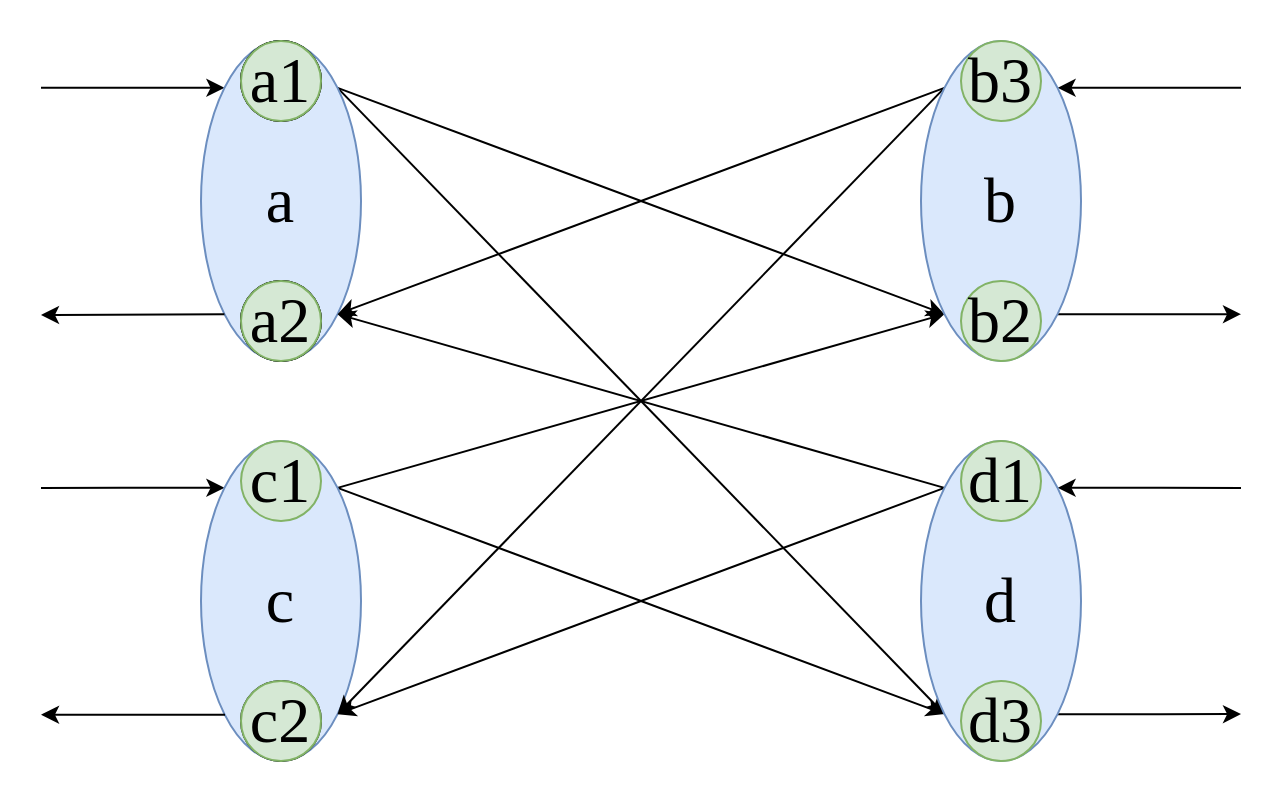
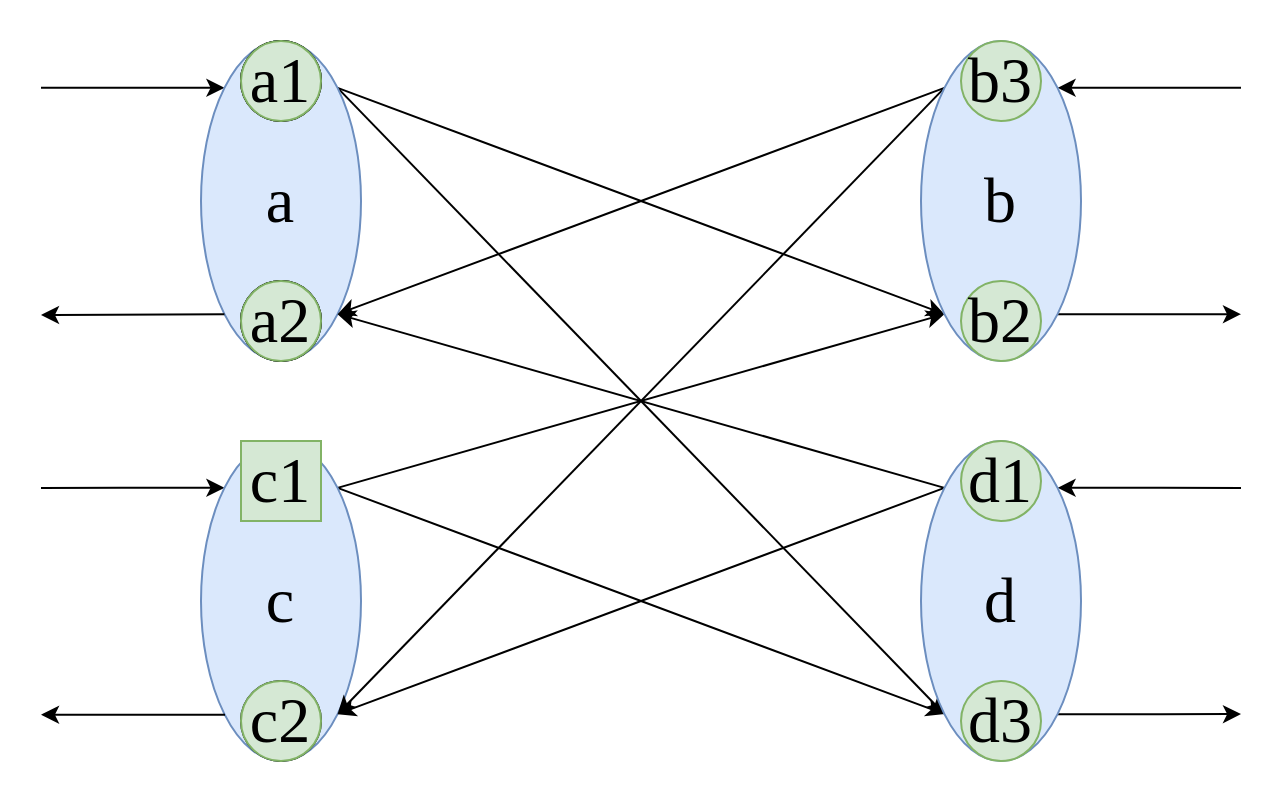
node "c1": shape ellipse -> rectangle
